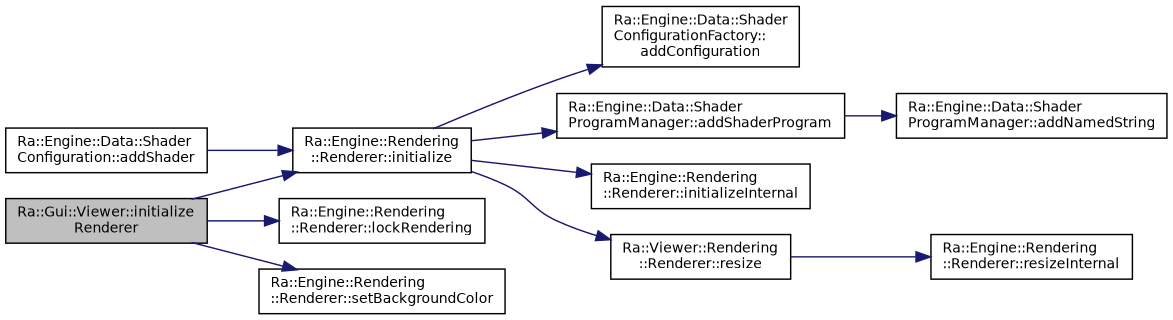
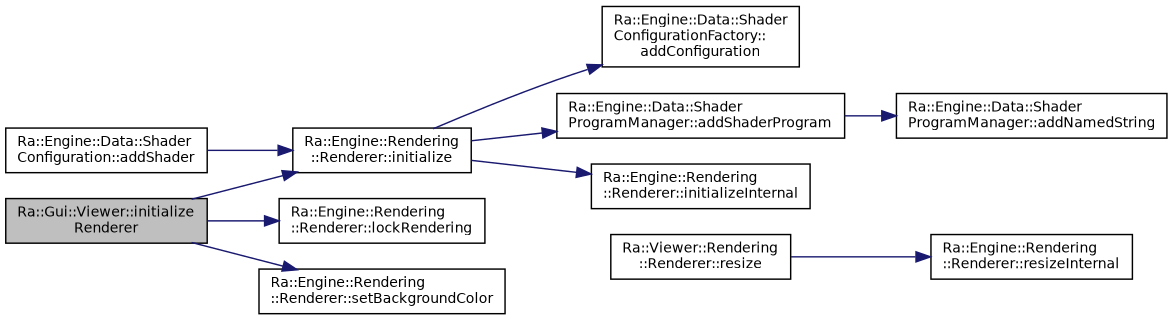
edge "Ra::Engine::Rendering ::Renderer::initialize" -> "Ra::Viewer::Rendering ::Renderer::resize": removed
